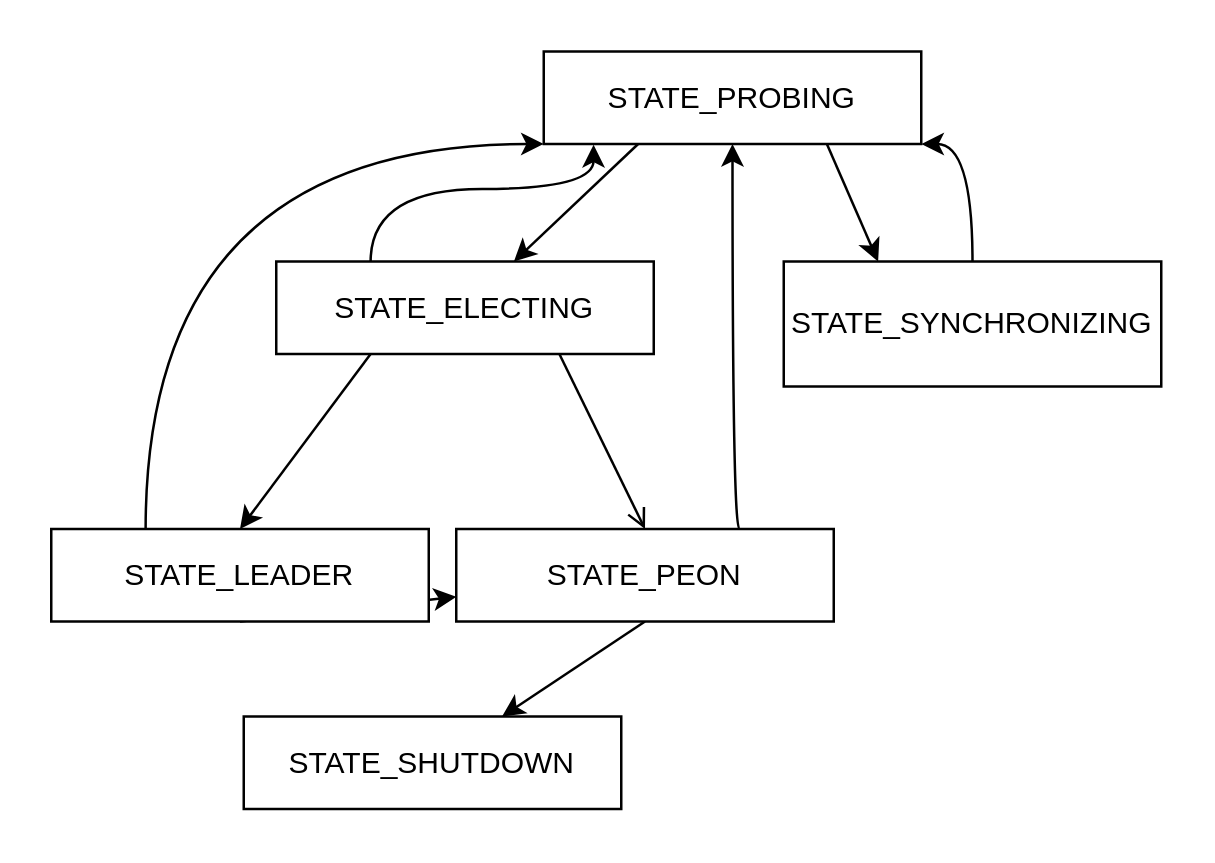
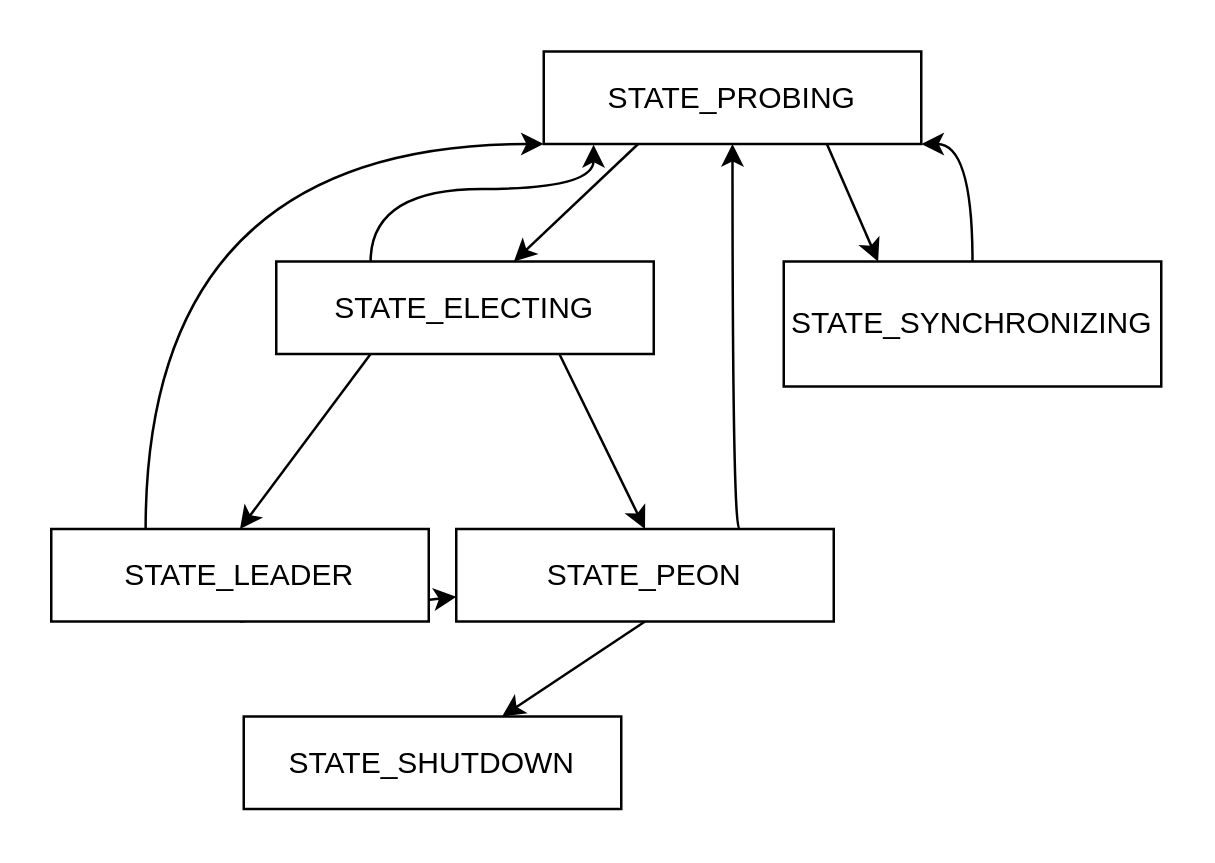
edge "STATE_ELECTING" -> "STATE_PEON": arrowhead open -> classic
